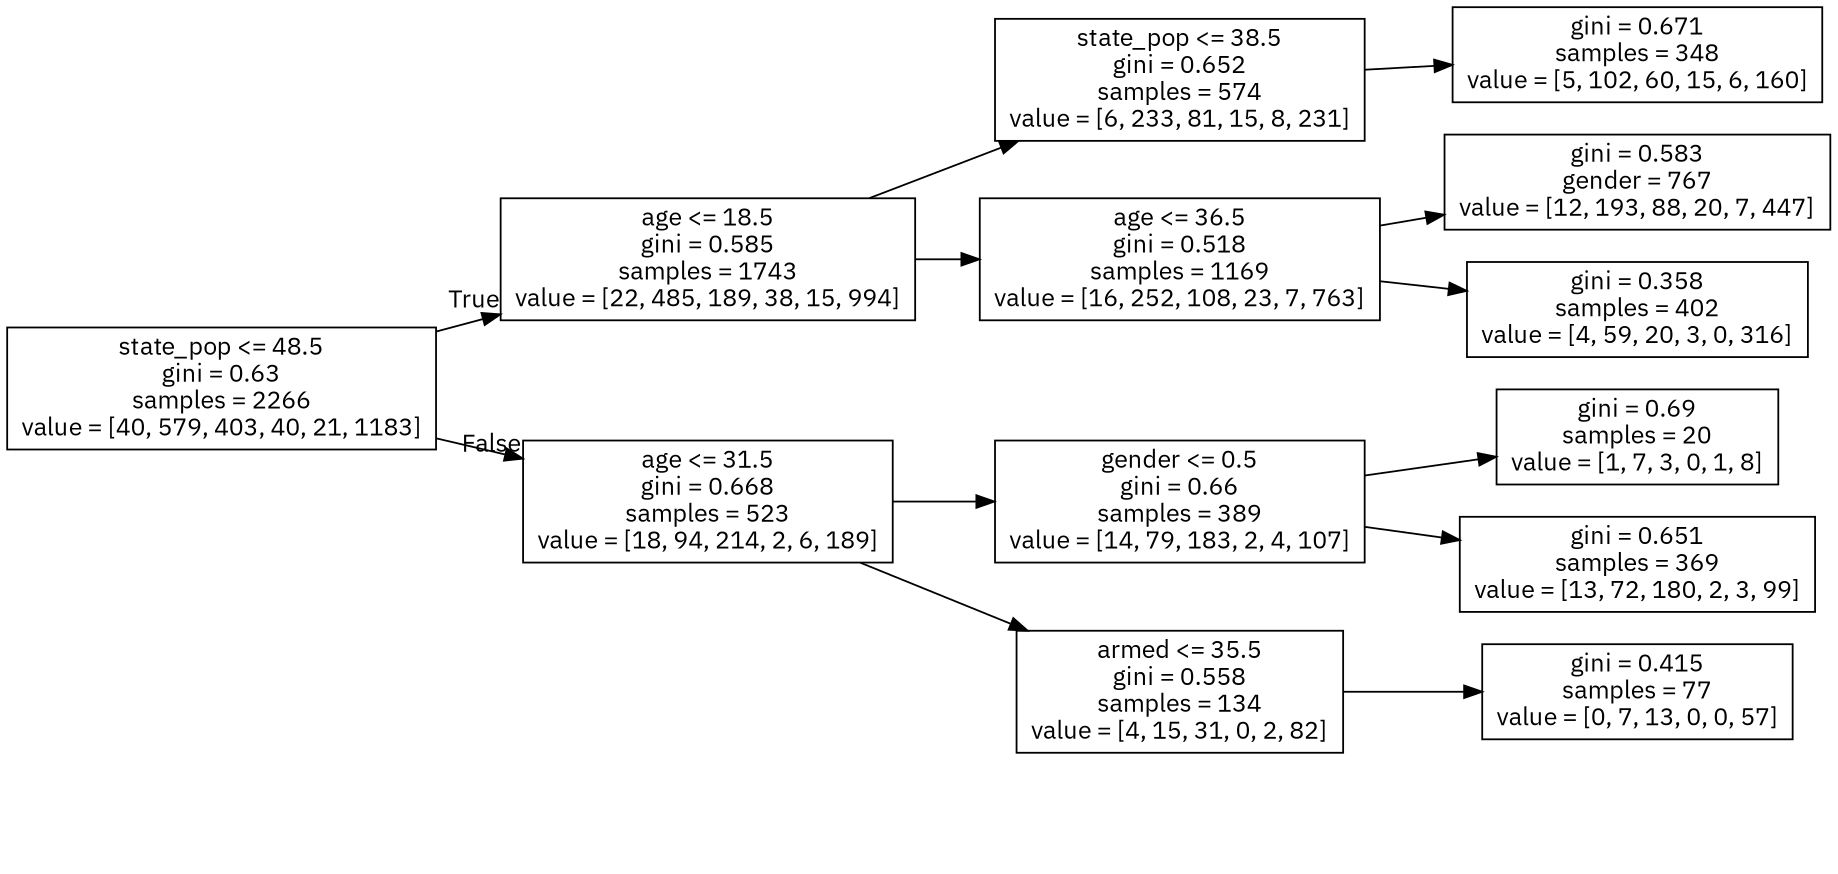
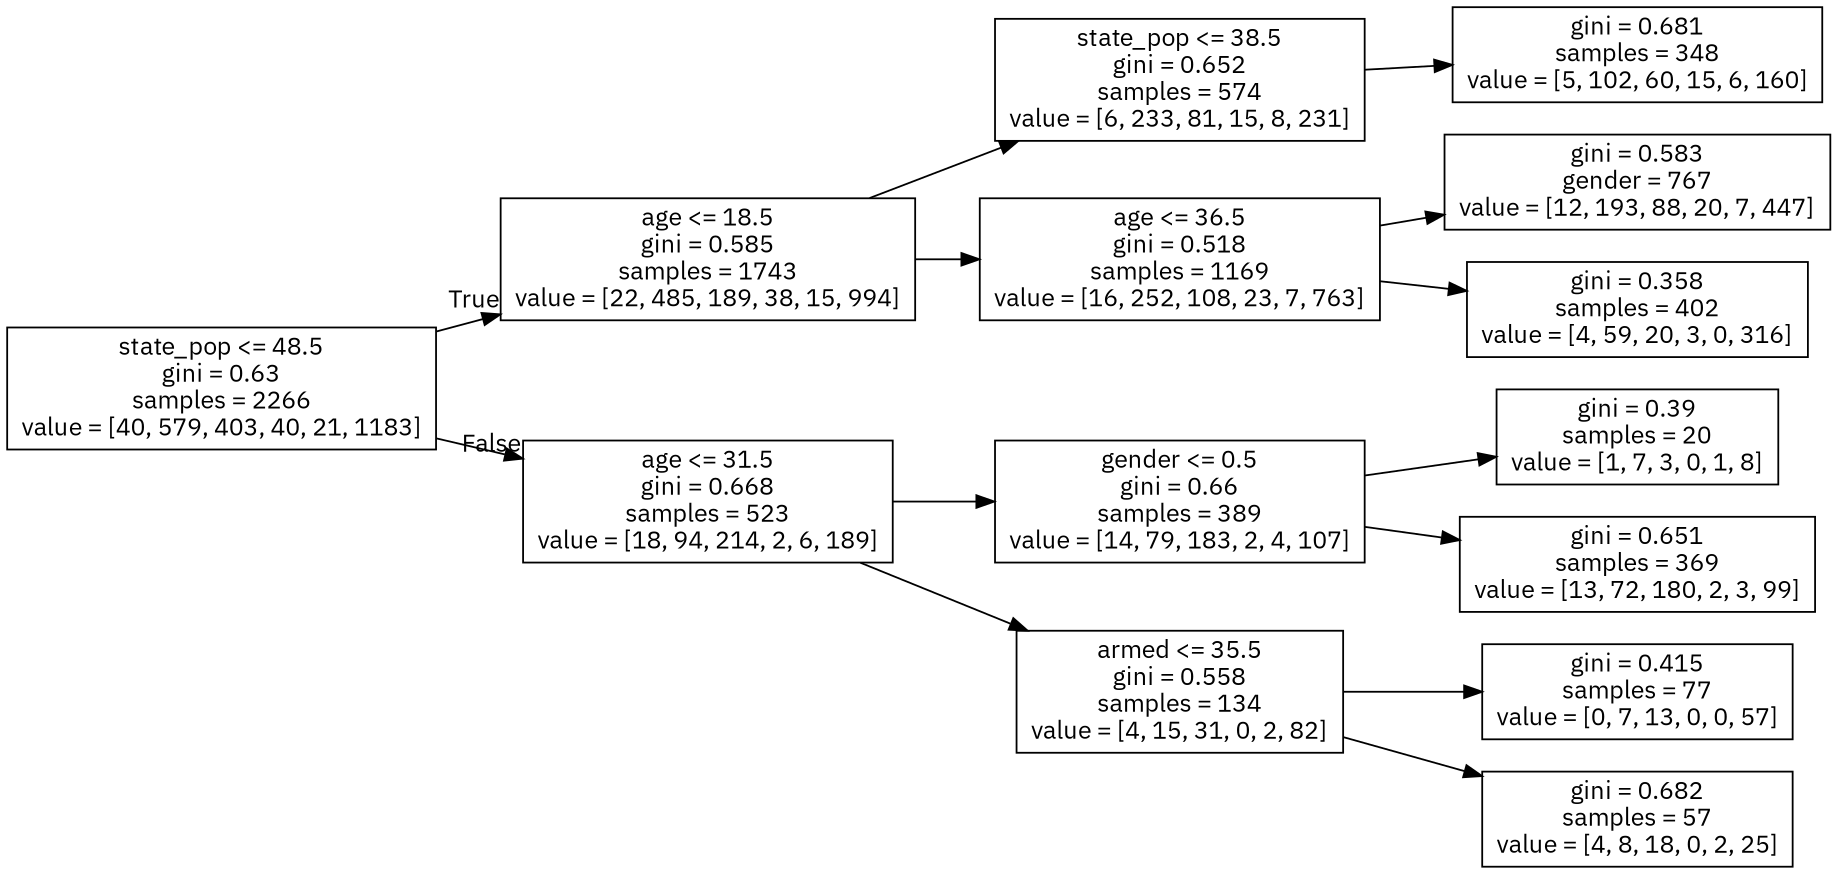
node "gini = 0.671 samples = 348 value = [5, 102, 60, 15, 6, 160]": label "gini = 0.671 samples = 348 value = [5, 102, 60, 15, 6, 160]" -> "gini = 0.681 samples = 348 value = [5, 102, 60, 15, 6, 160]"
node "gini = 0.69 samples = 20 value = [1, 7, 3, 0, 1, 8]": label "gini = 0.69 samples = 20 value = [1, 7, 3, 0, 1, 8]" -> "gini = 0.39 samples = 20 value = [1, 7, 3, 0, 1, 8]"
node "gini = 0.682 samples = 57 value = [4, 8, 18, 0, 2, 25]": added
